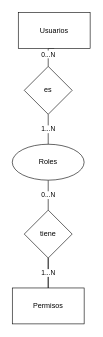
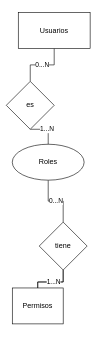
node "es": moved (48, 90) -> (30, 105)
node "tiene": moved (48, 234) -> (63, 246)
node "Permisos": size 72x36 -> 51x36
